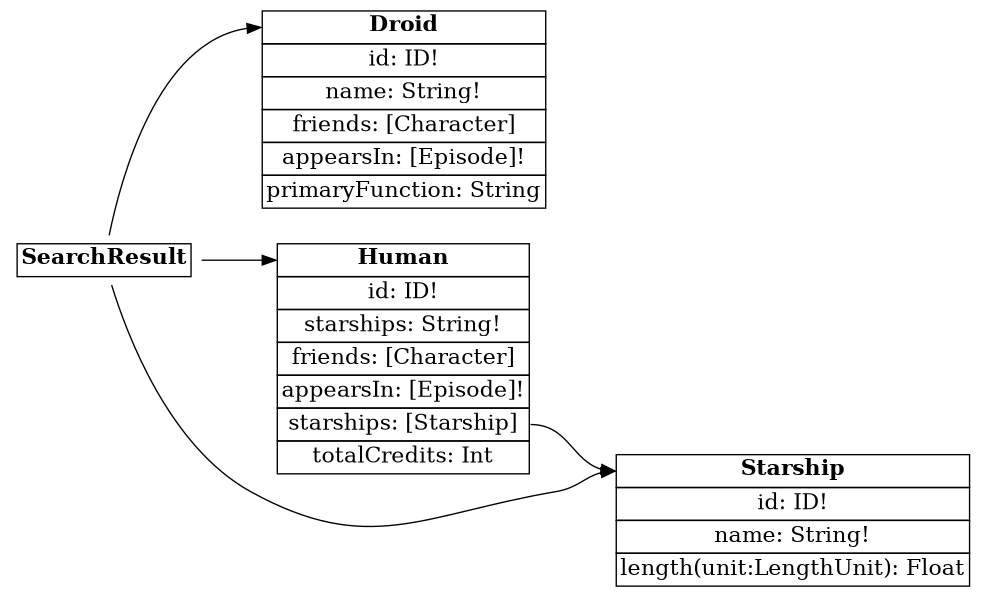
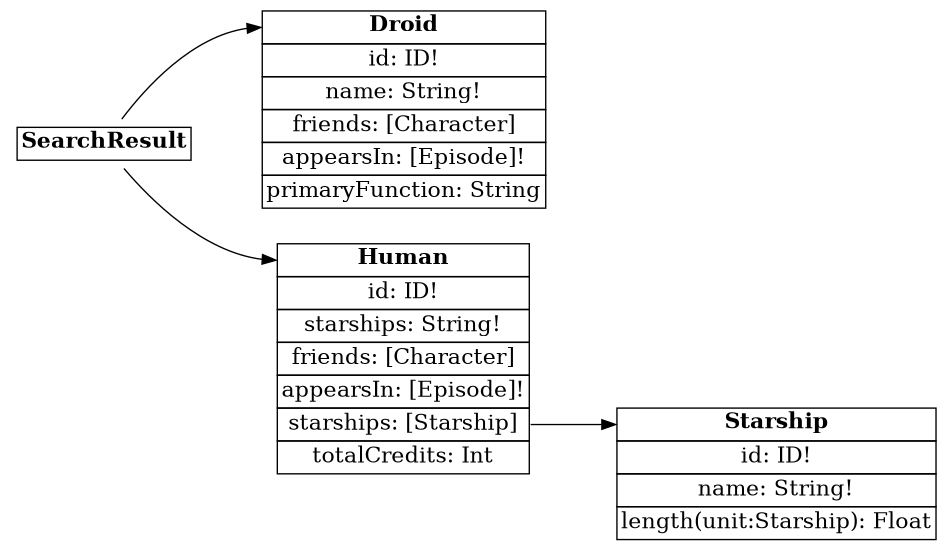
edge "SearchResult" -> "Starship": removed
node "Starship": text "length(unit:LengthUnit): Float" -> "length(unit:Starship): Float"
